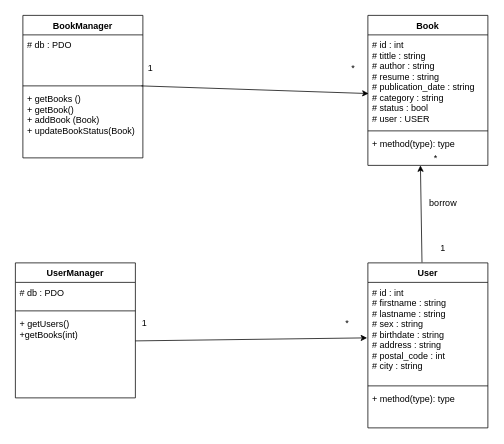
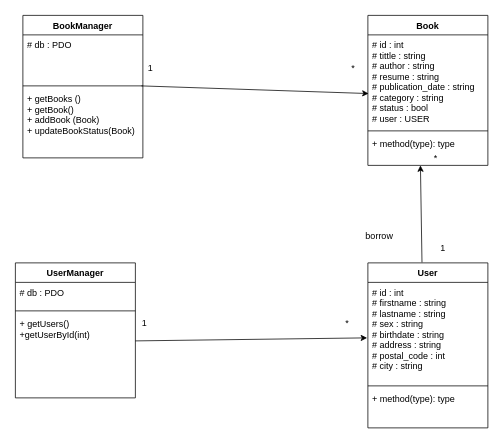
node "borrow": moved (443, 203) -> (379, 237)
node "+ getUsers() +getBooks(int)": label "+ getUsers() +getBooks(int)" -> "+ getUsers() +getUserById(int)"
